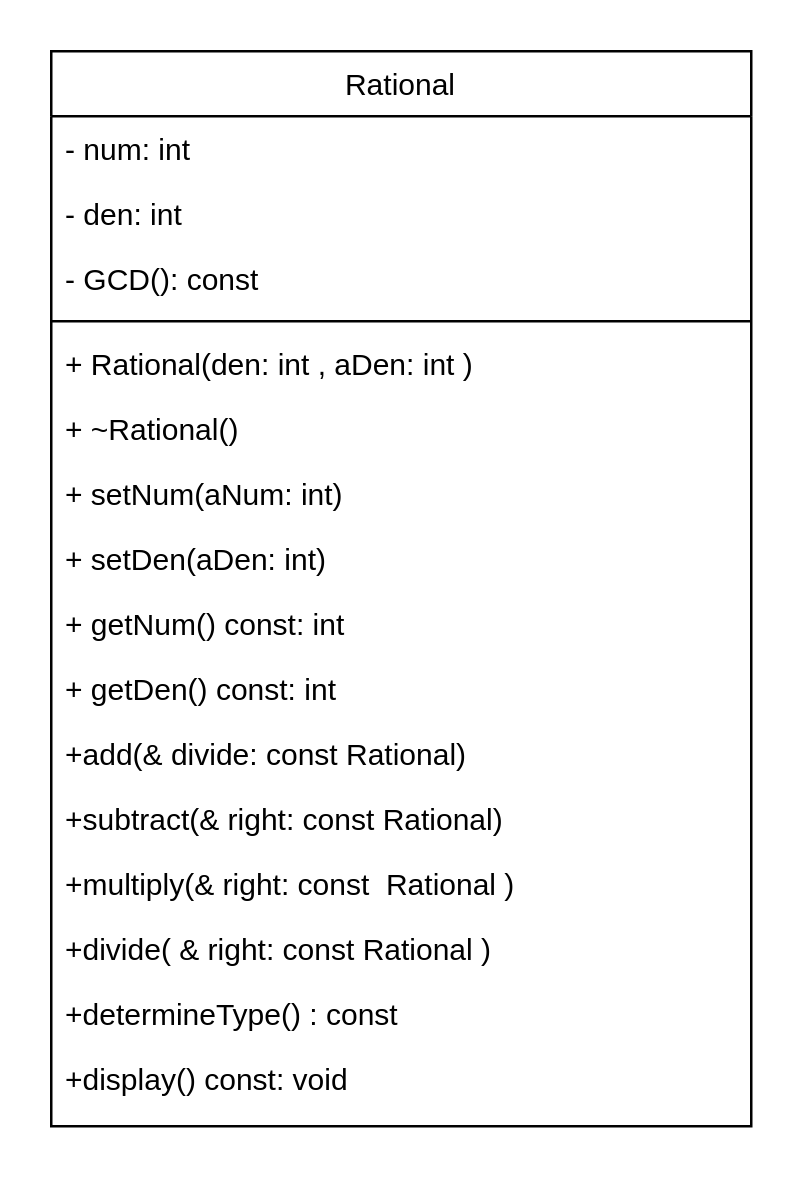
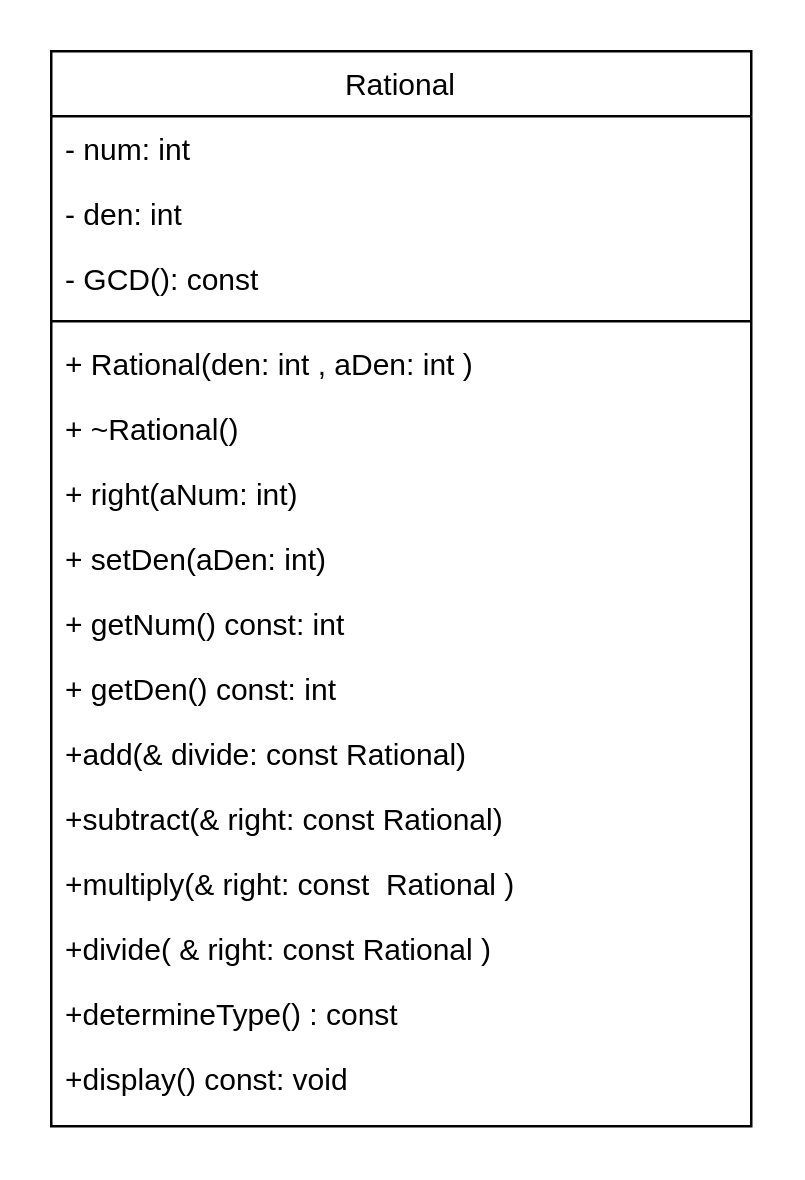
node "+ setNum(aNum: int)": label "+ setNum(aNum: int)" -> "+ right(aNum: int)"
